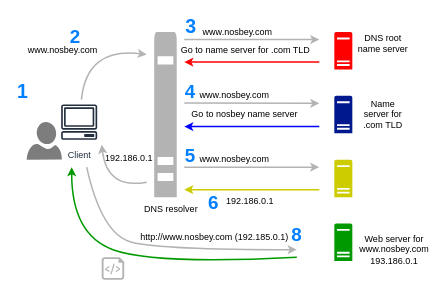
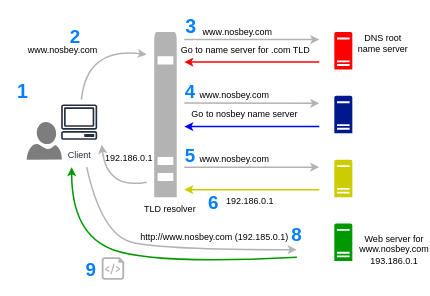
node "Name server for .com TLD": removed
node "DNS resolver": label "DNS resolver" -> "TLD resolver"
node "9": added
